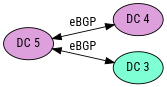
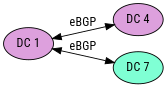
node "DC 5": label "DC 5" -> "DC 1"
node "DC 3": label "DC 3" -> "DC 7"
